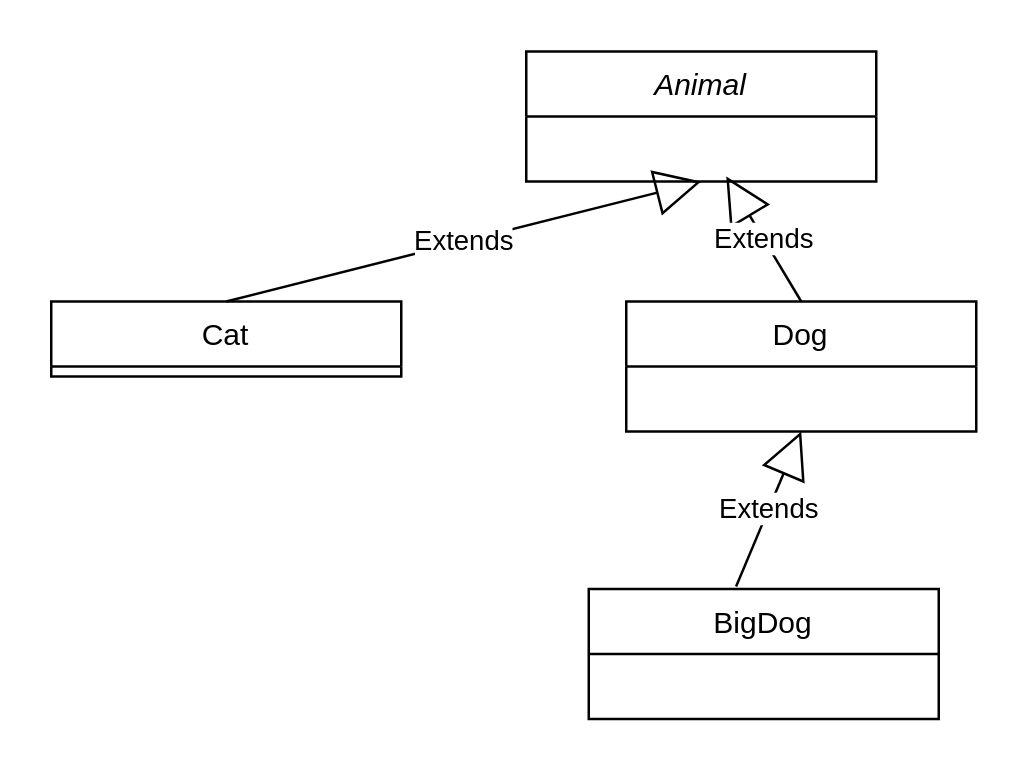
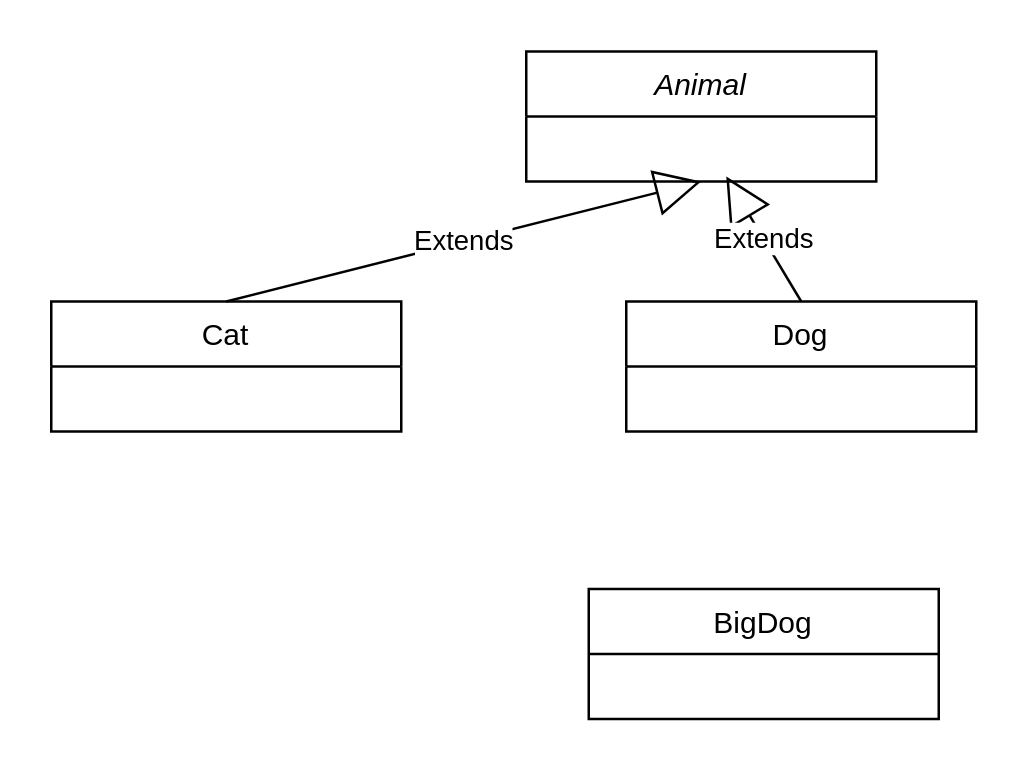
node "Cat": size 350x75 -> 350x130
edge "BigDog" -> "Dog": removed, label "Extends"
